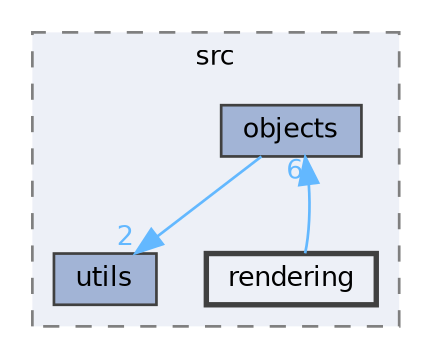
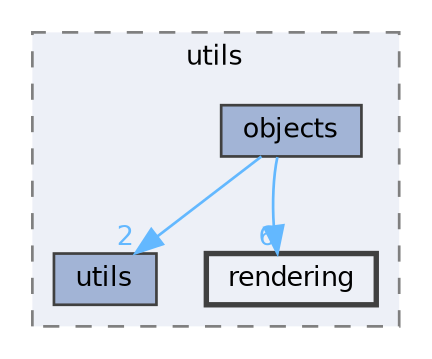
cluster "src": label "src" -> "utils"
edge "rendering" -> "objects": reversed
